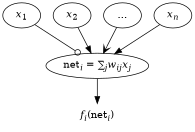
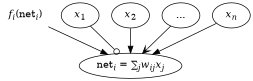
edge "net" -> "f": reversed
